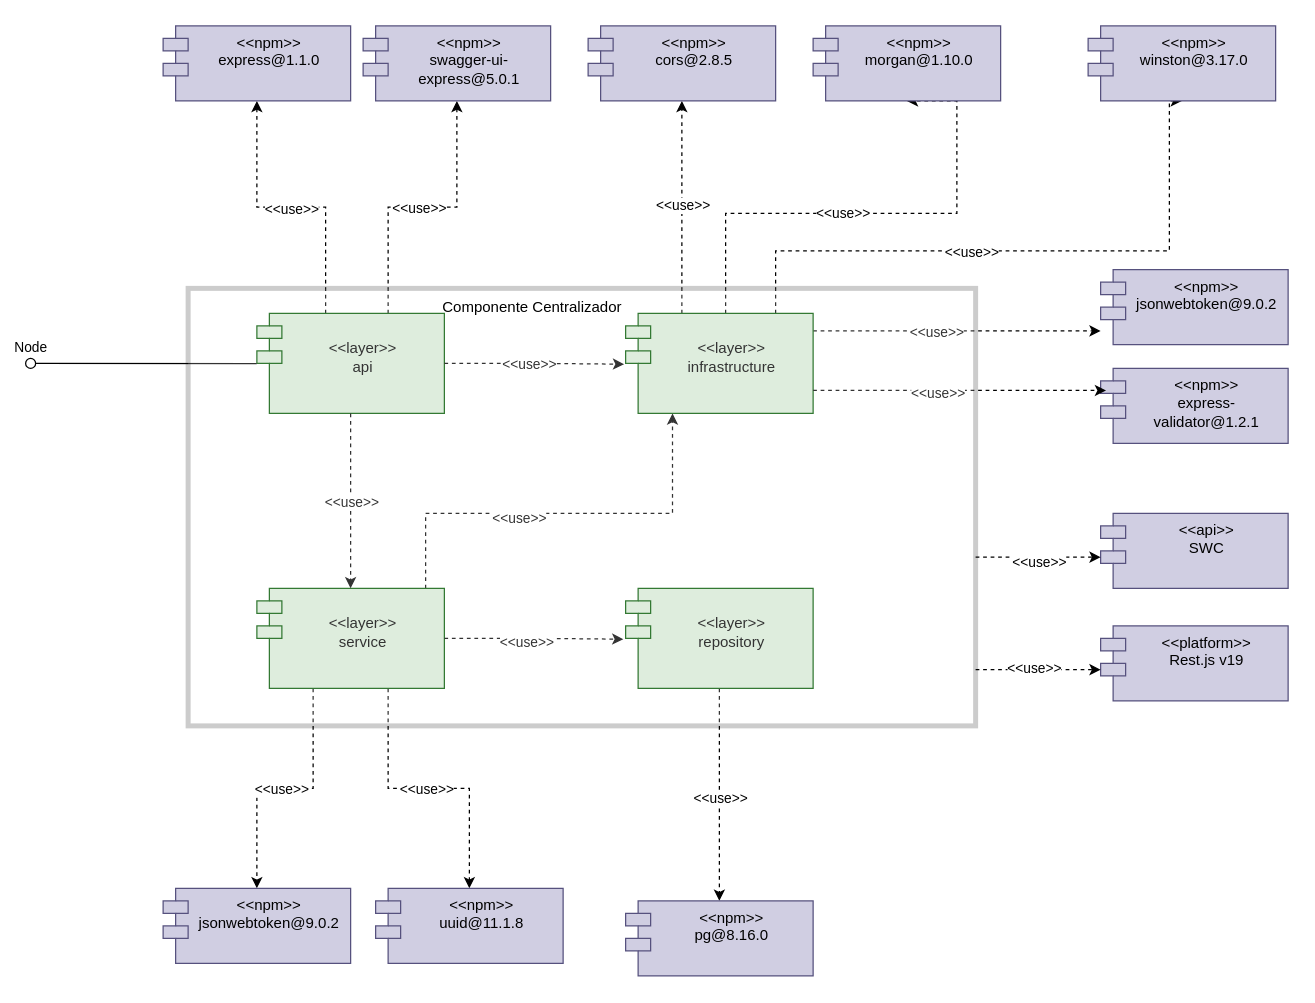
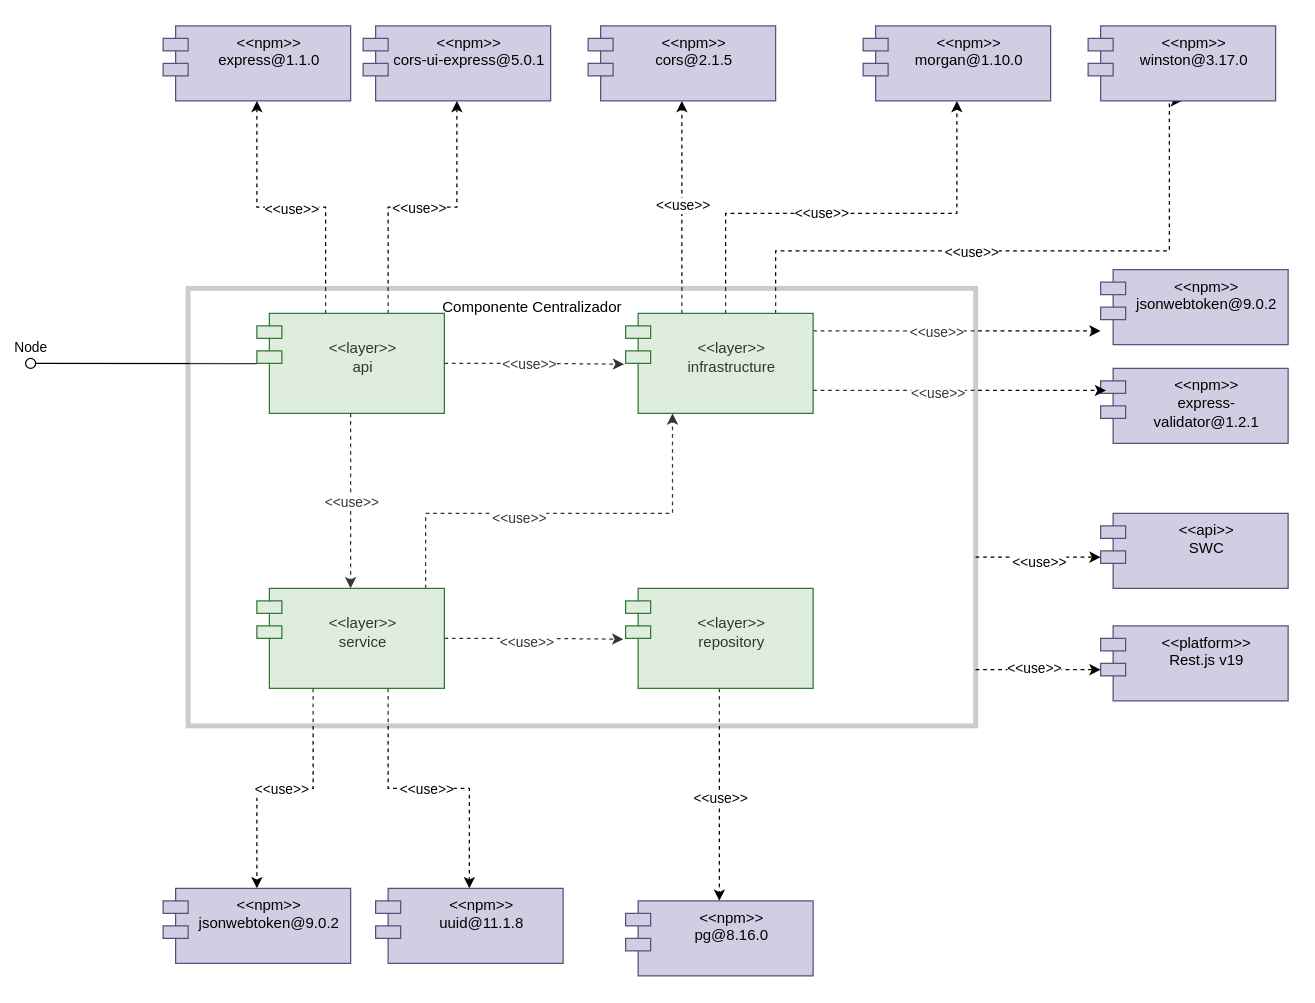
node "<<npm>> cors@2.8.5": label "<<npm>> cors@2.8.5" -> "<<npm>> cors@2.1.5"
node "<<npm>> swagger-ui-express@5.0.1": label "<<npm>> swagger-ui-express@5.0.1" -> "<<npm>> cors-ui-express@5.0.1"
node "<<npm>> morgan@1.10.0": moved (907, 63) -> (957, 63)
